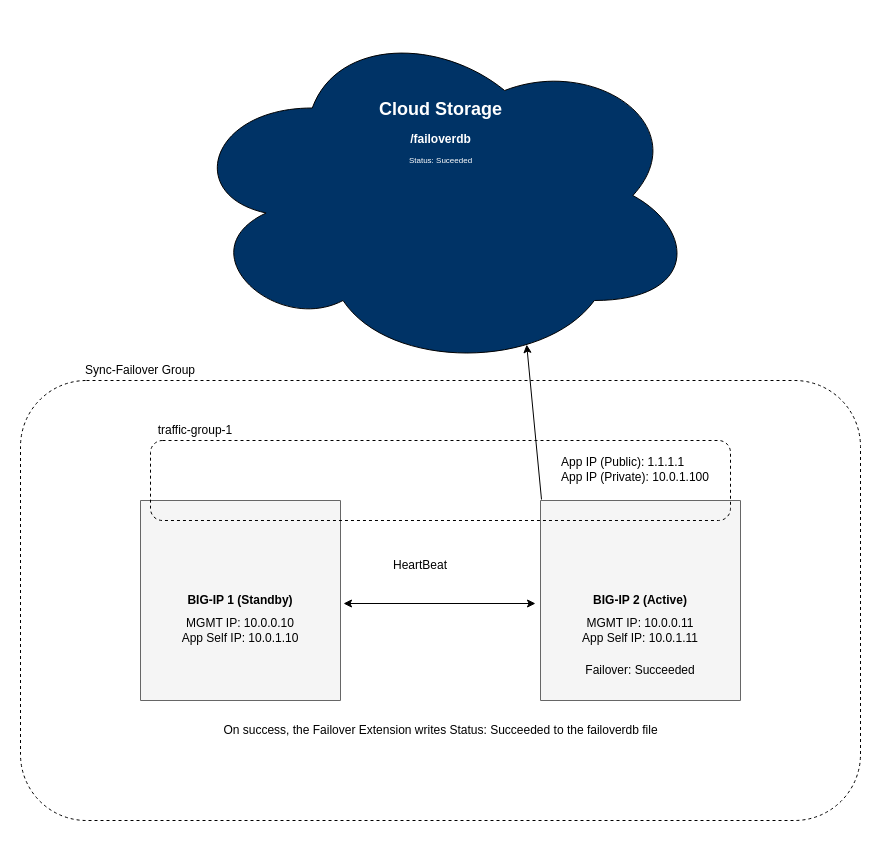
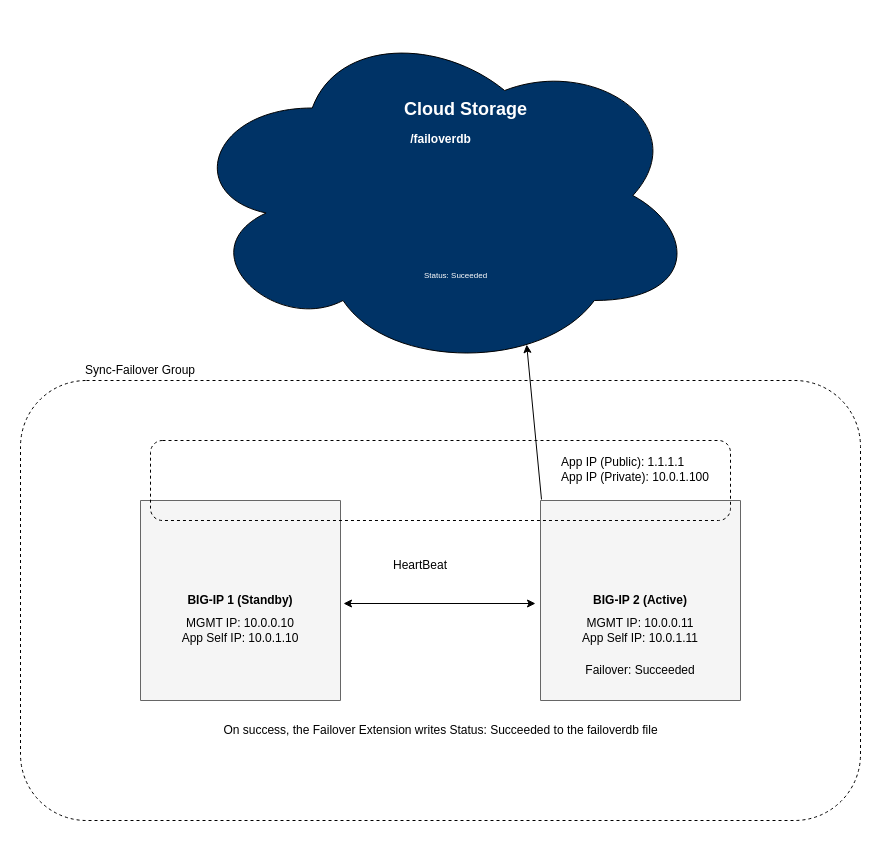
node "Cloud Storage": moved (441, 110) -> (466, 110)
node "Status: Suceeded": moved (441, 160) -> (456, 275)
node "traffic-group-1": removed
